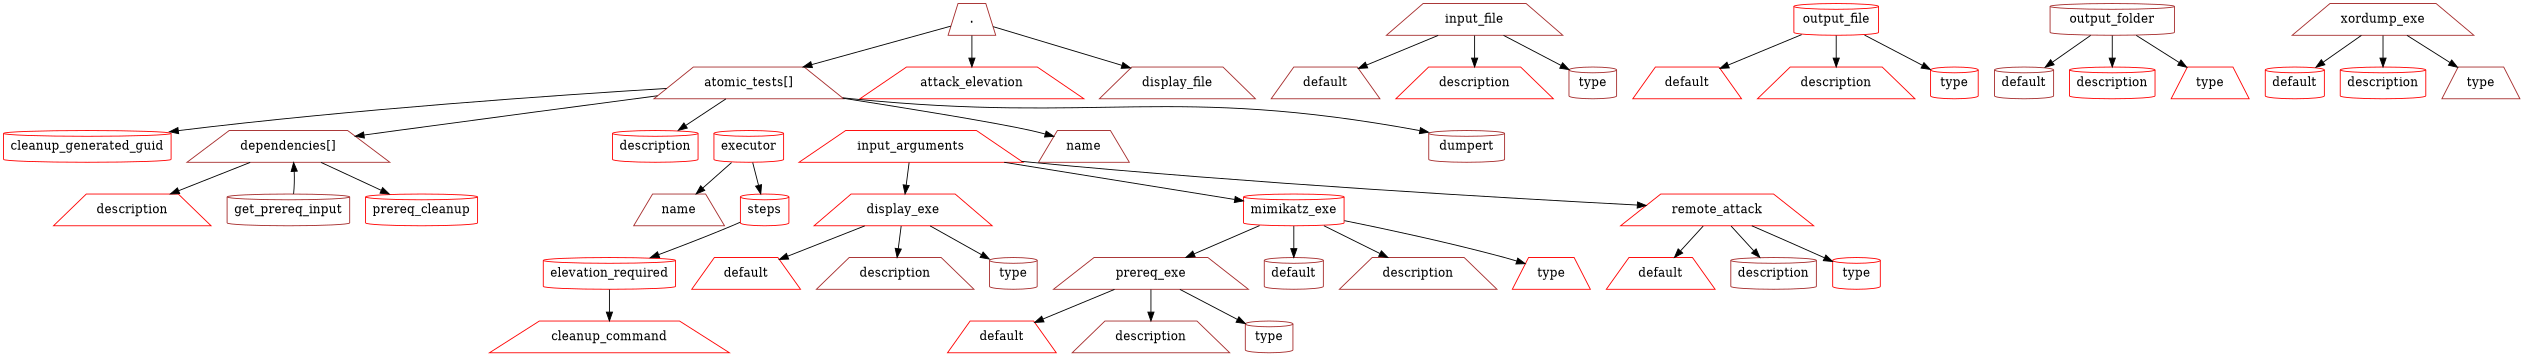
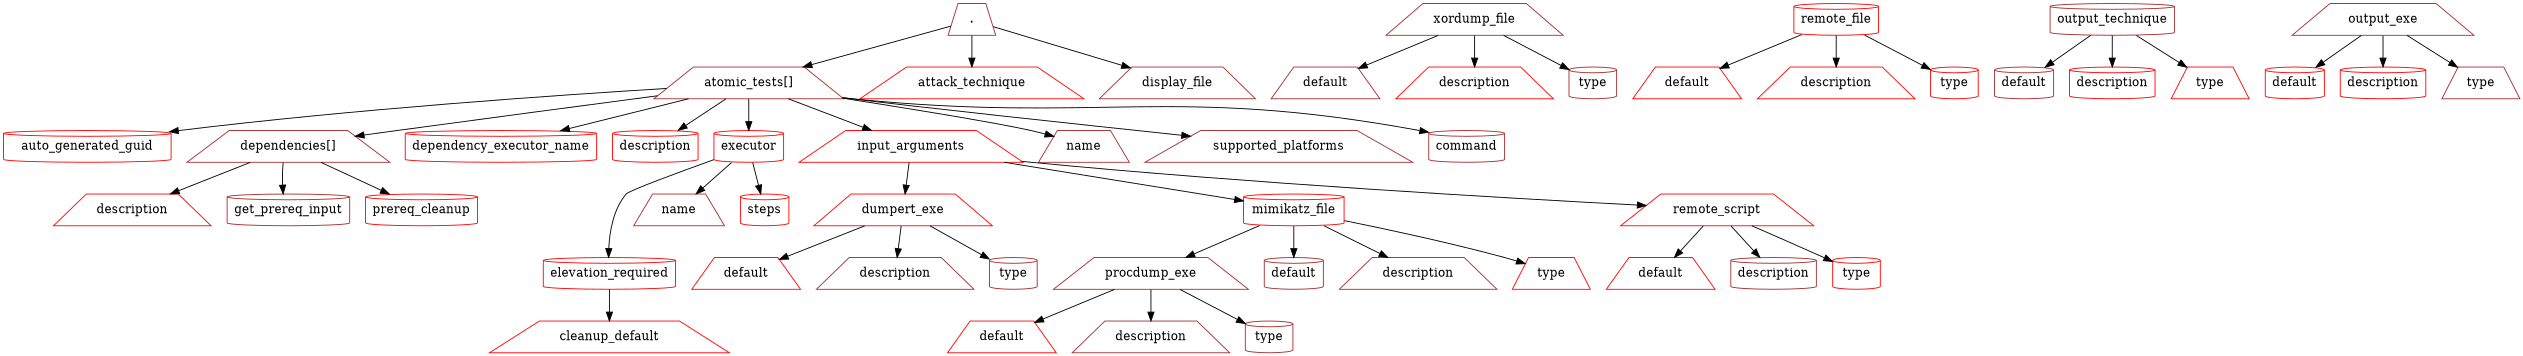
node "input_file": label "input_file" -> "xordump_file"
node "output_file": label "output_file" -> "remote_file"
node "output_folder": label "output_folder" -> "output_technique"
node "xordump_exe": label "xordump_exe" -> "output_exe"
node "attack_elevation": label "attack_elevation" -> "attack_technique"
edge "atomic_tests[]" -> "executor": added
edge "atomic_tests[]" -> "input_arguments": added
node "cleanup_generated_guid": label "cleanup_generated_guid" -> "auto_generated_guid"
node "dependency_executor_name": added
node "supported_platforms": added
node "dumpert": label "dumpert" -> "command"
edge "get_prereq_input" -> "dependencies[]": reversed
node "display_exe": label "display_exe" -> "dumpert_exe"
node "mimikatz_exe": label "mimikatz_exe" -> "mimikatz_file"
node "remote_attack": label "remote_attack" -> "remote_script"
edge "steps" -> "elevation_required": now "executor" -> "elevation_required"
node "prereq_exe": label "prereq_exe" -> "procdump_exe"
node "cleanup_command": label "cleanup_command" -> "cleanup_default"
